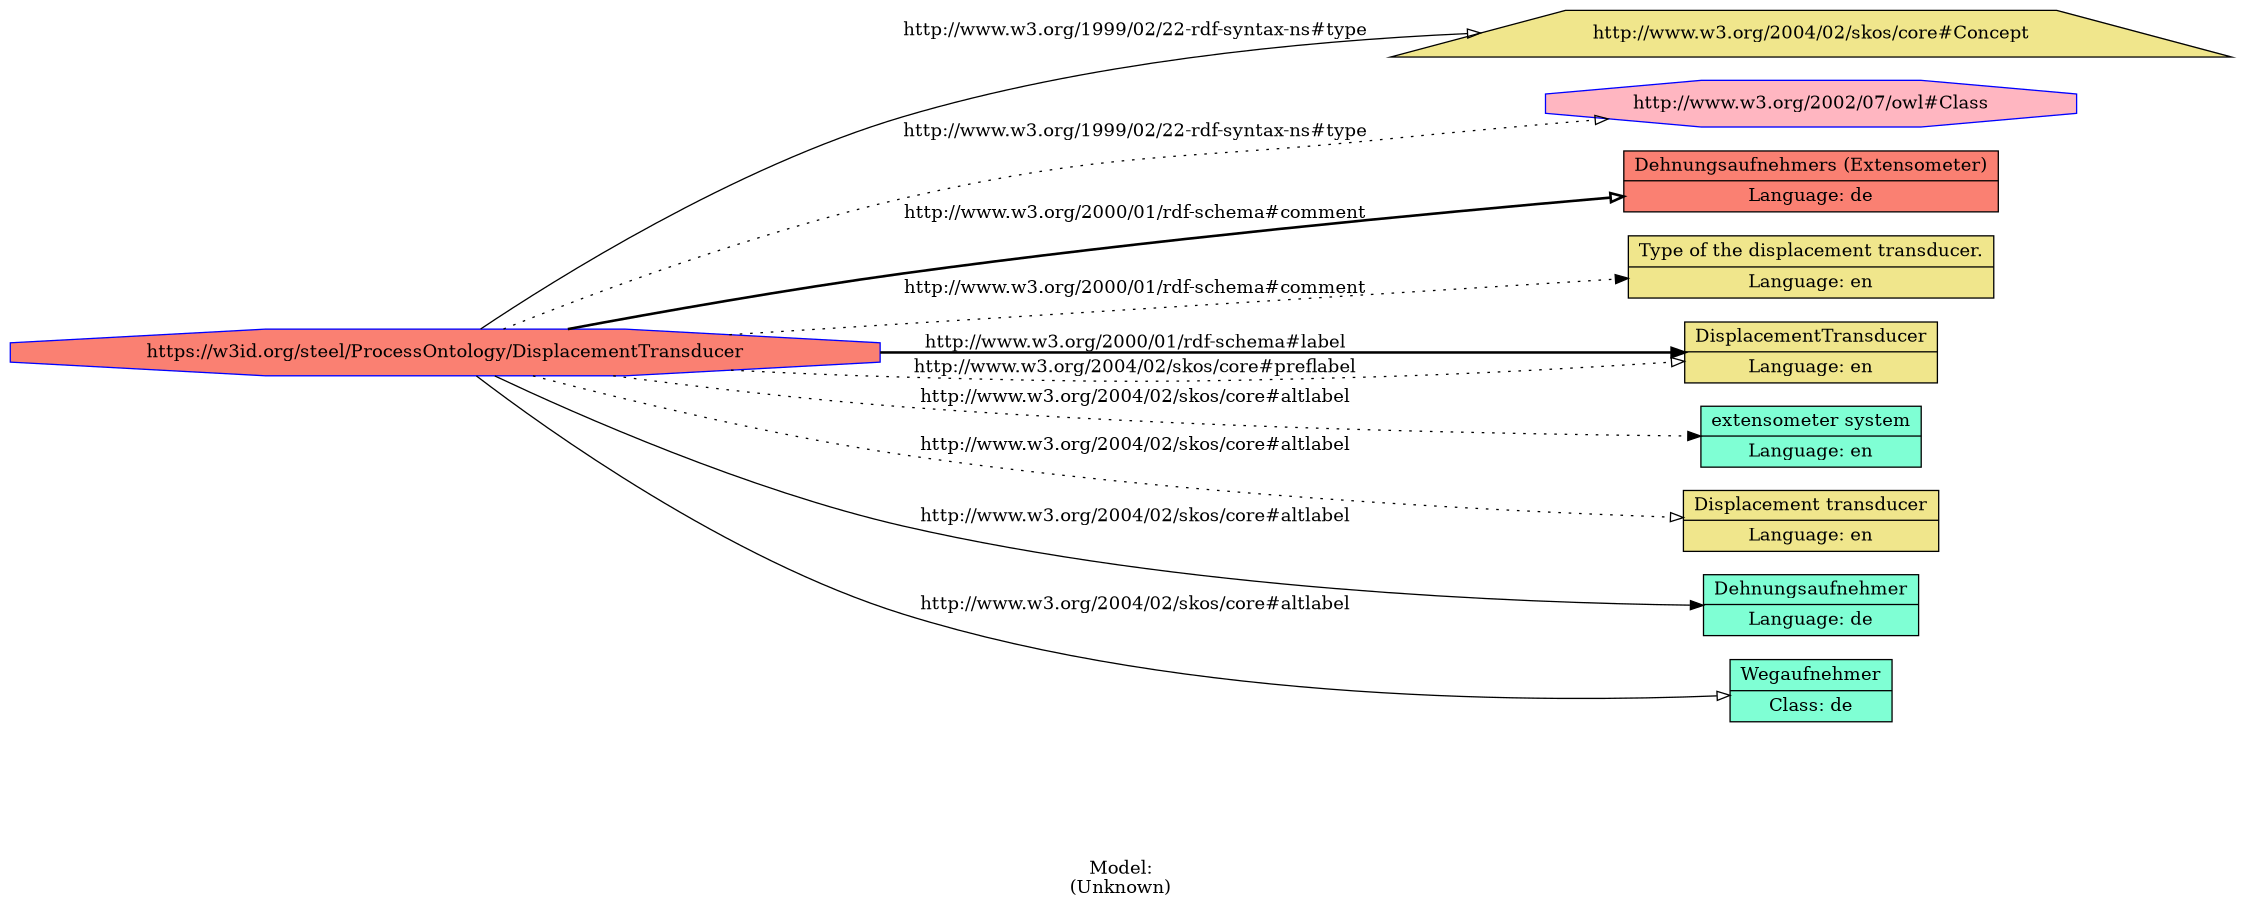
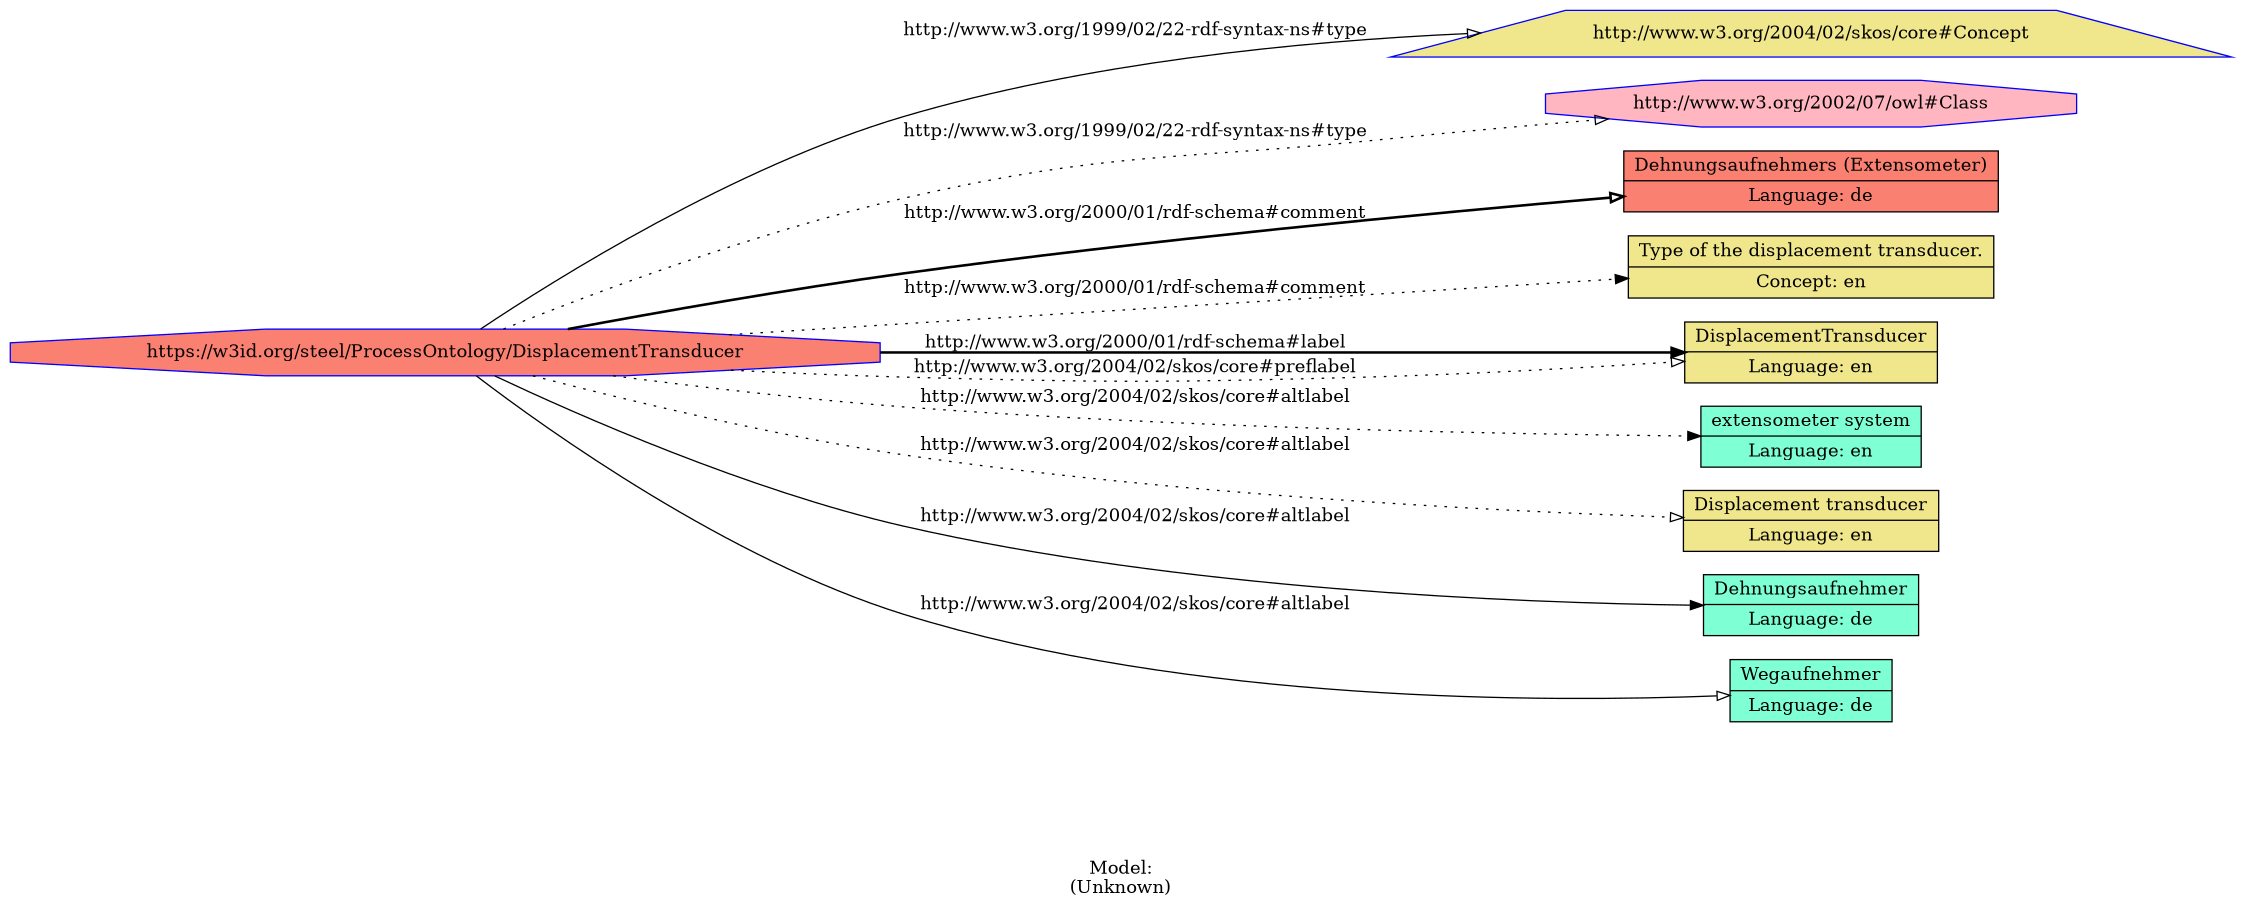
node "http://www.w3.org/2004/02/skos/core#Concept": color black -> blue
node "Type of the displacement transducer.": text "Language: en" -> "Concept: en"
node "Wegaufnehmer": text "Class: de" -> "Language: de"
